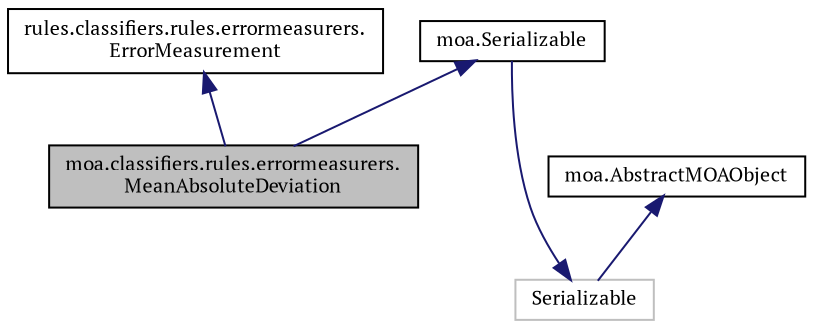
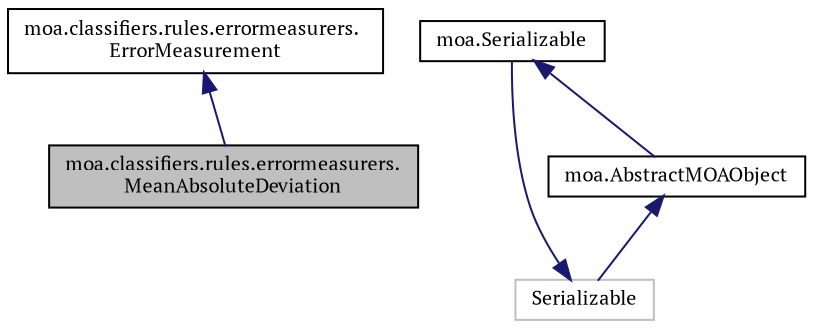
node "rules.classifiers.rules.errormeasurers. ErrorMeasurement": label "rules.classifiers.rules.errormeasurers. ErrorMeasurement" -> "moa.classifiers.rules.errormeasurers. ErrorMeasurement"
edge "moa.classifiers.rules.errormeasurers. MeanAbsoluteDeviation" -> "moa.Serializable": now "moa.AbstractMOAObject" -> "moa.Serializable"
